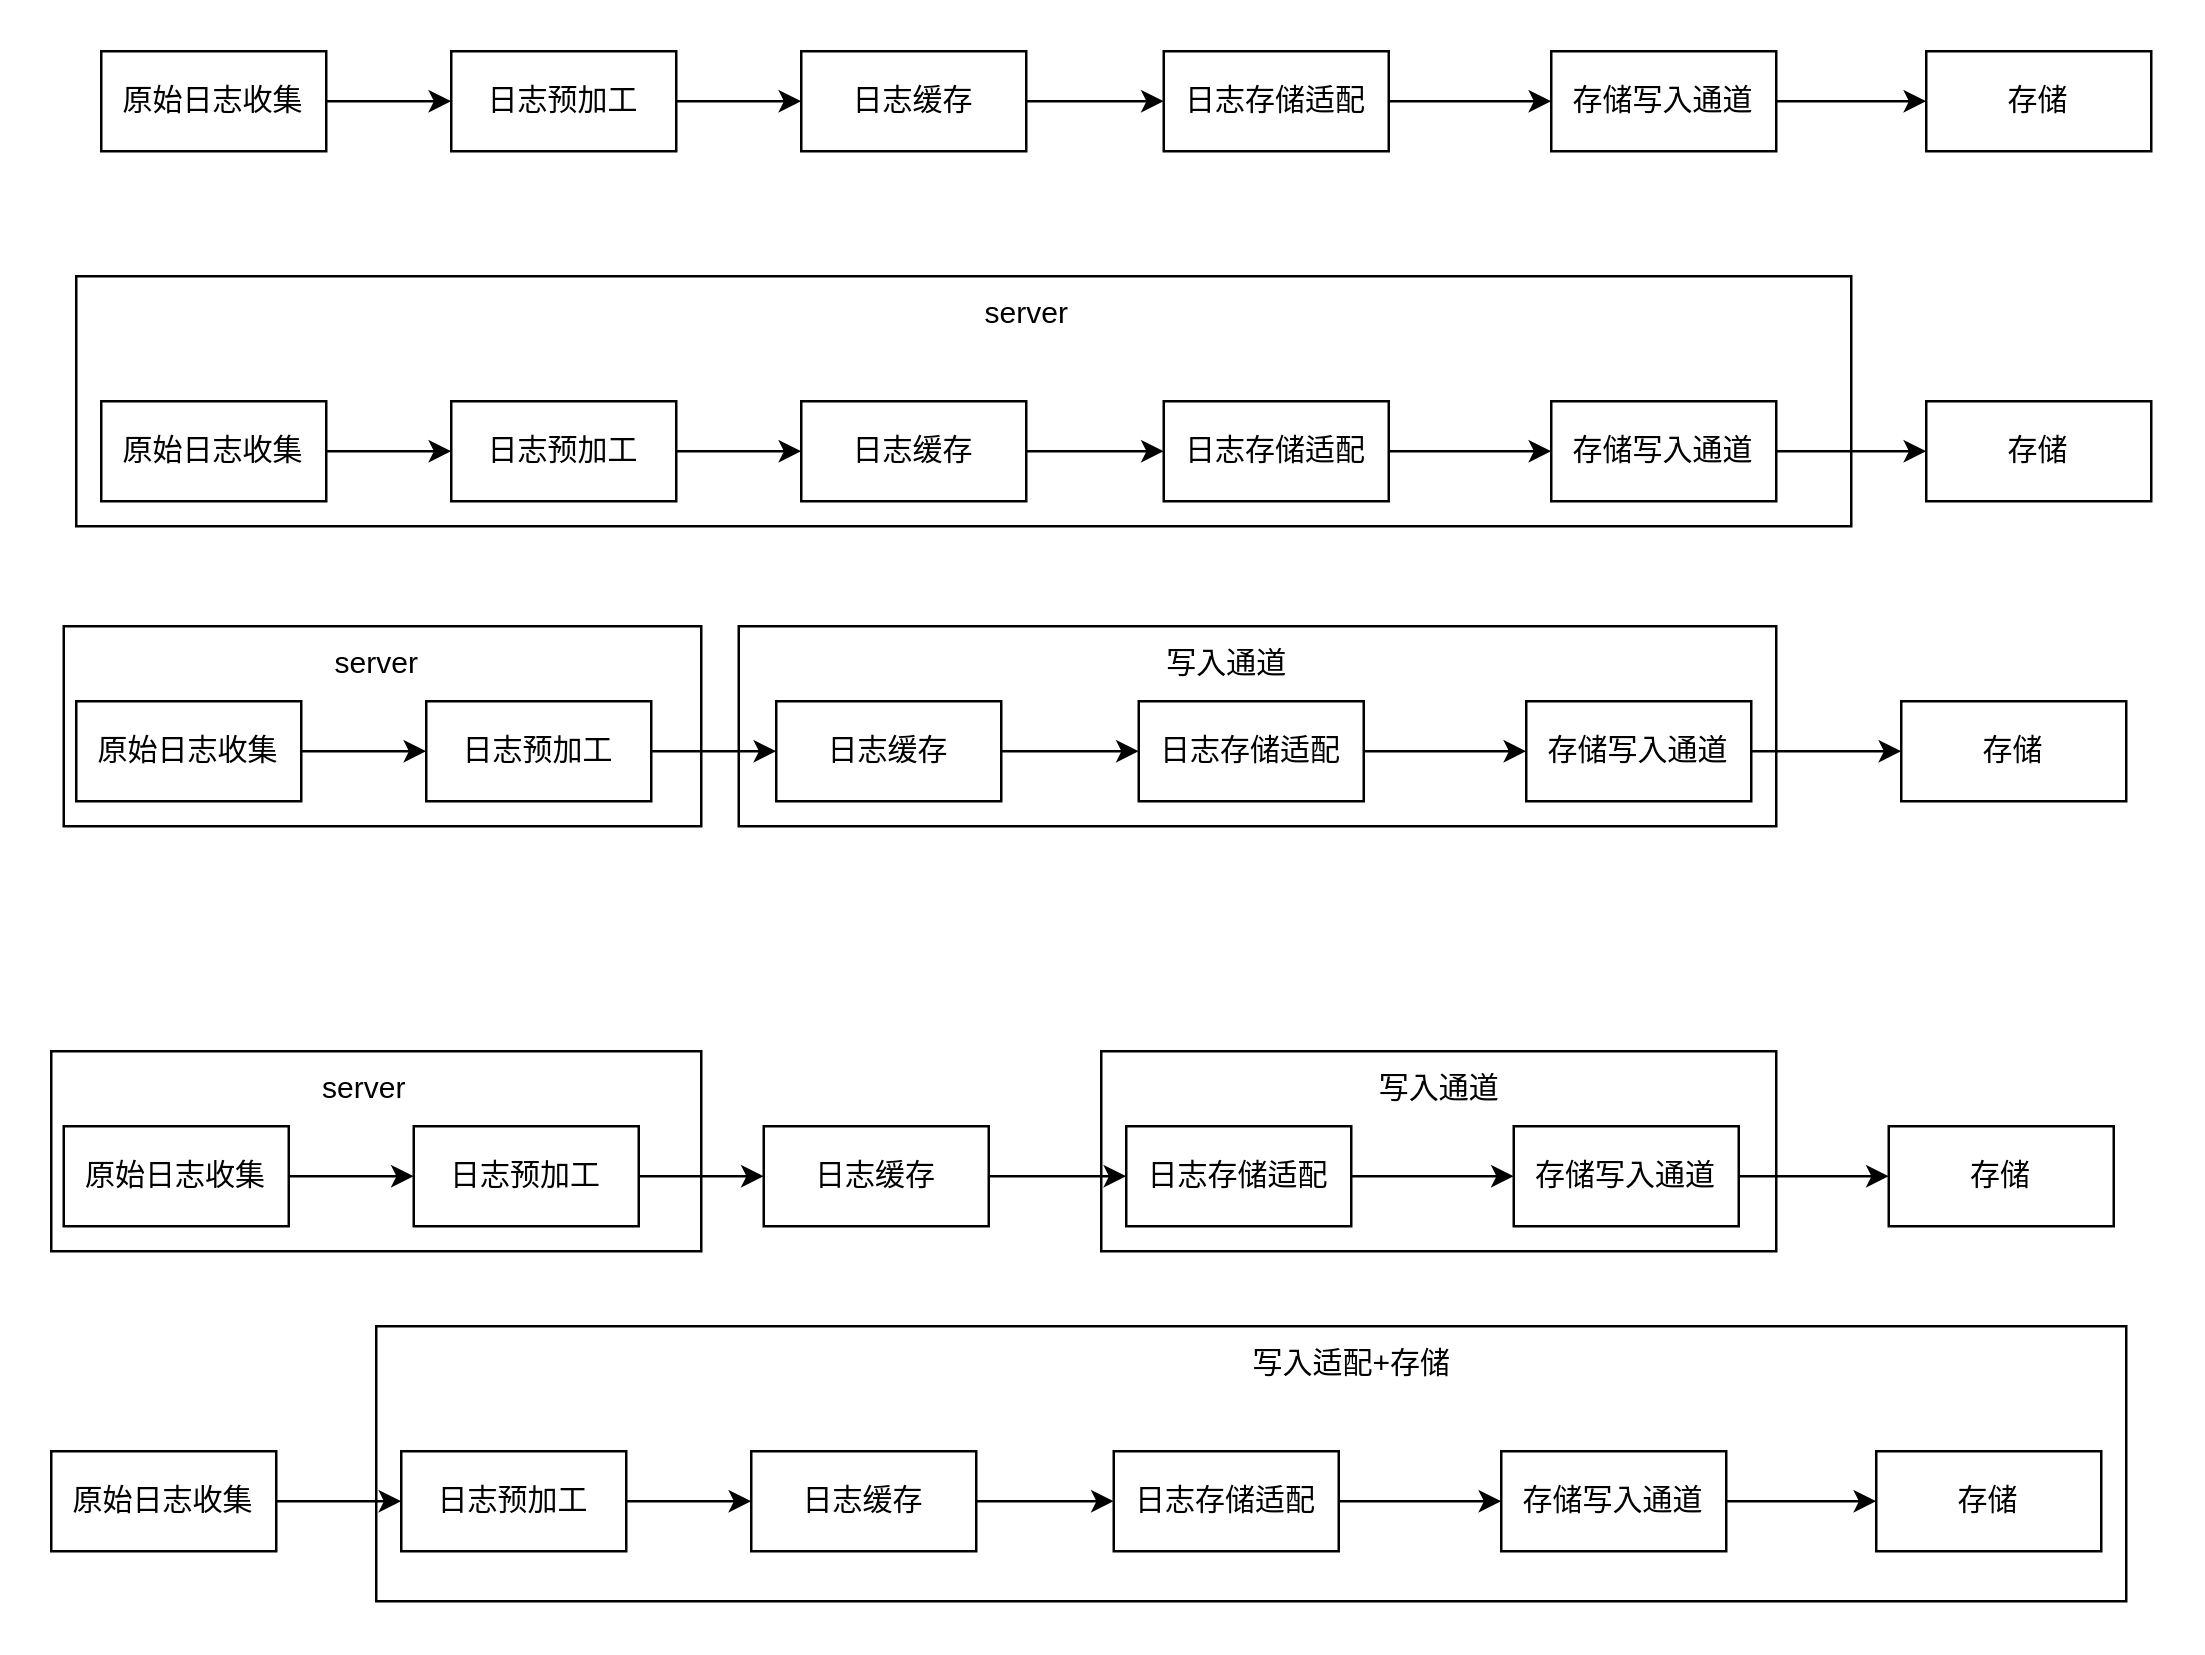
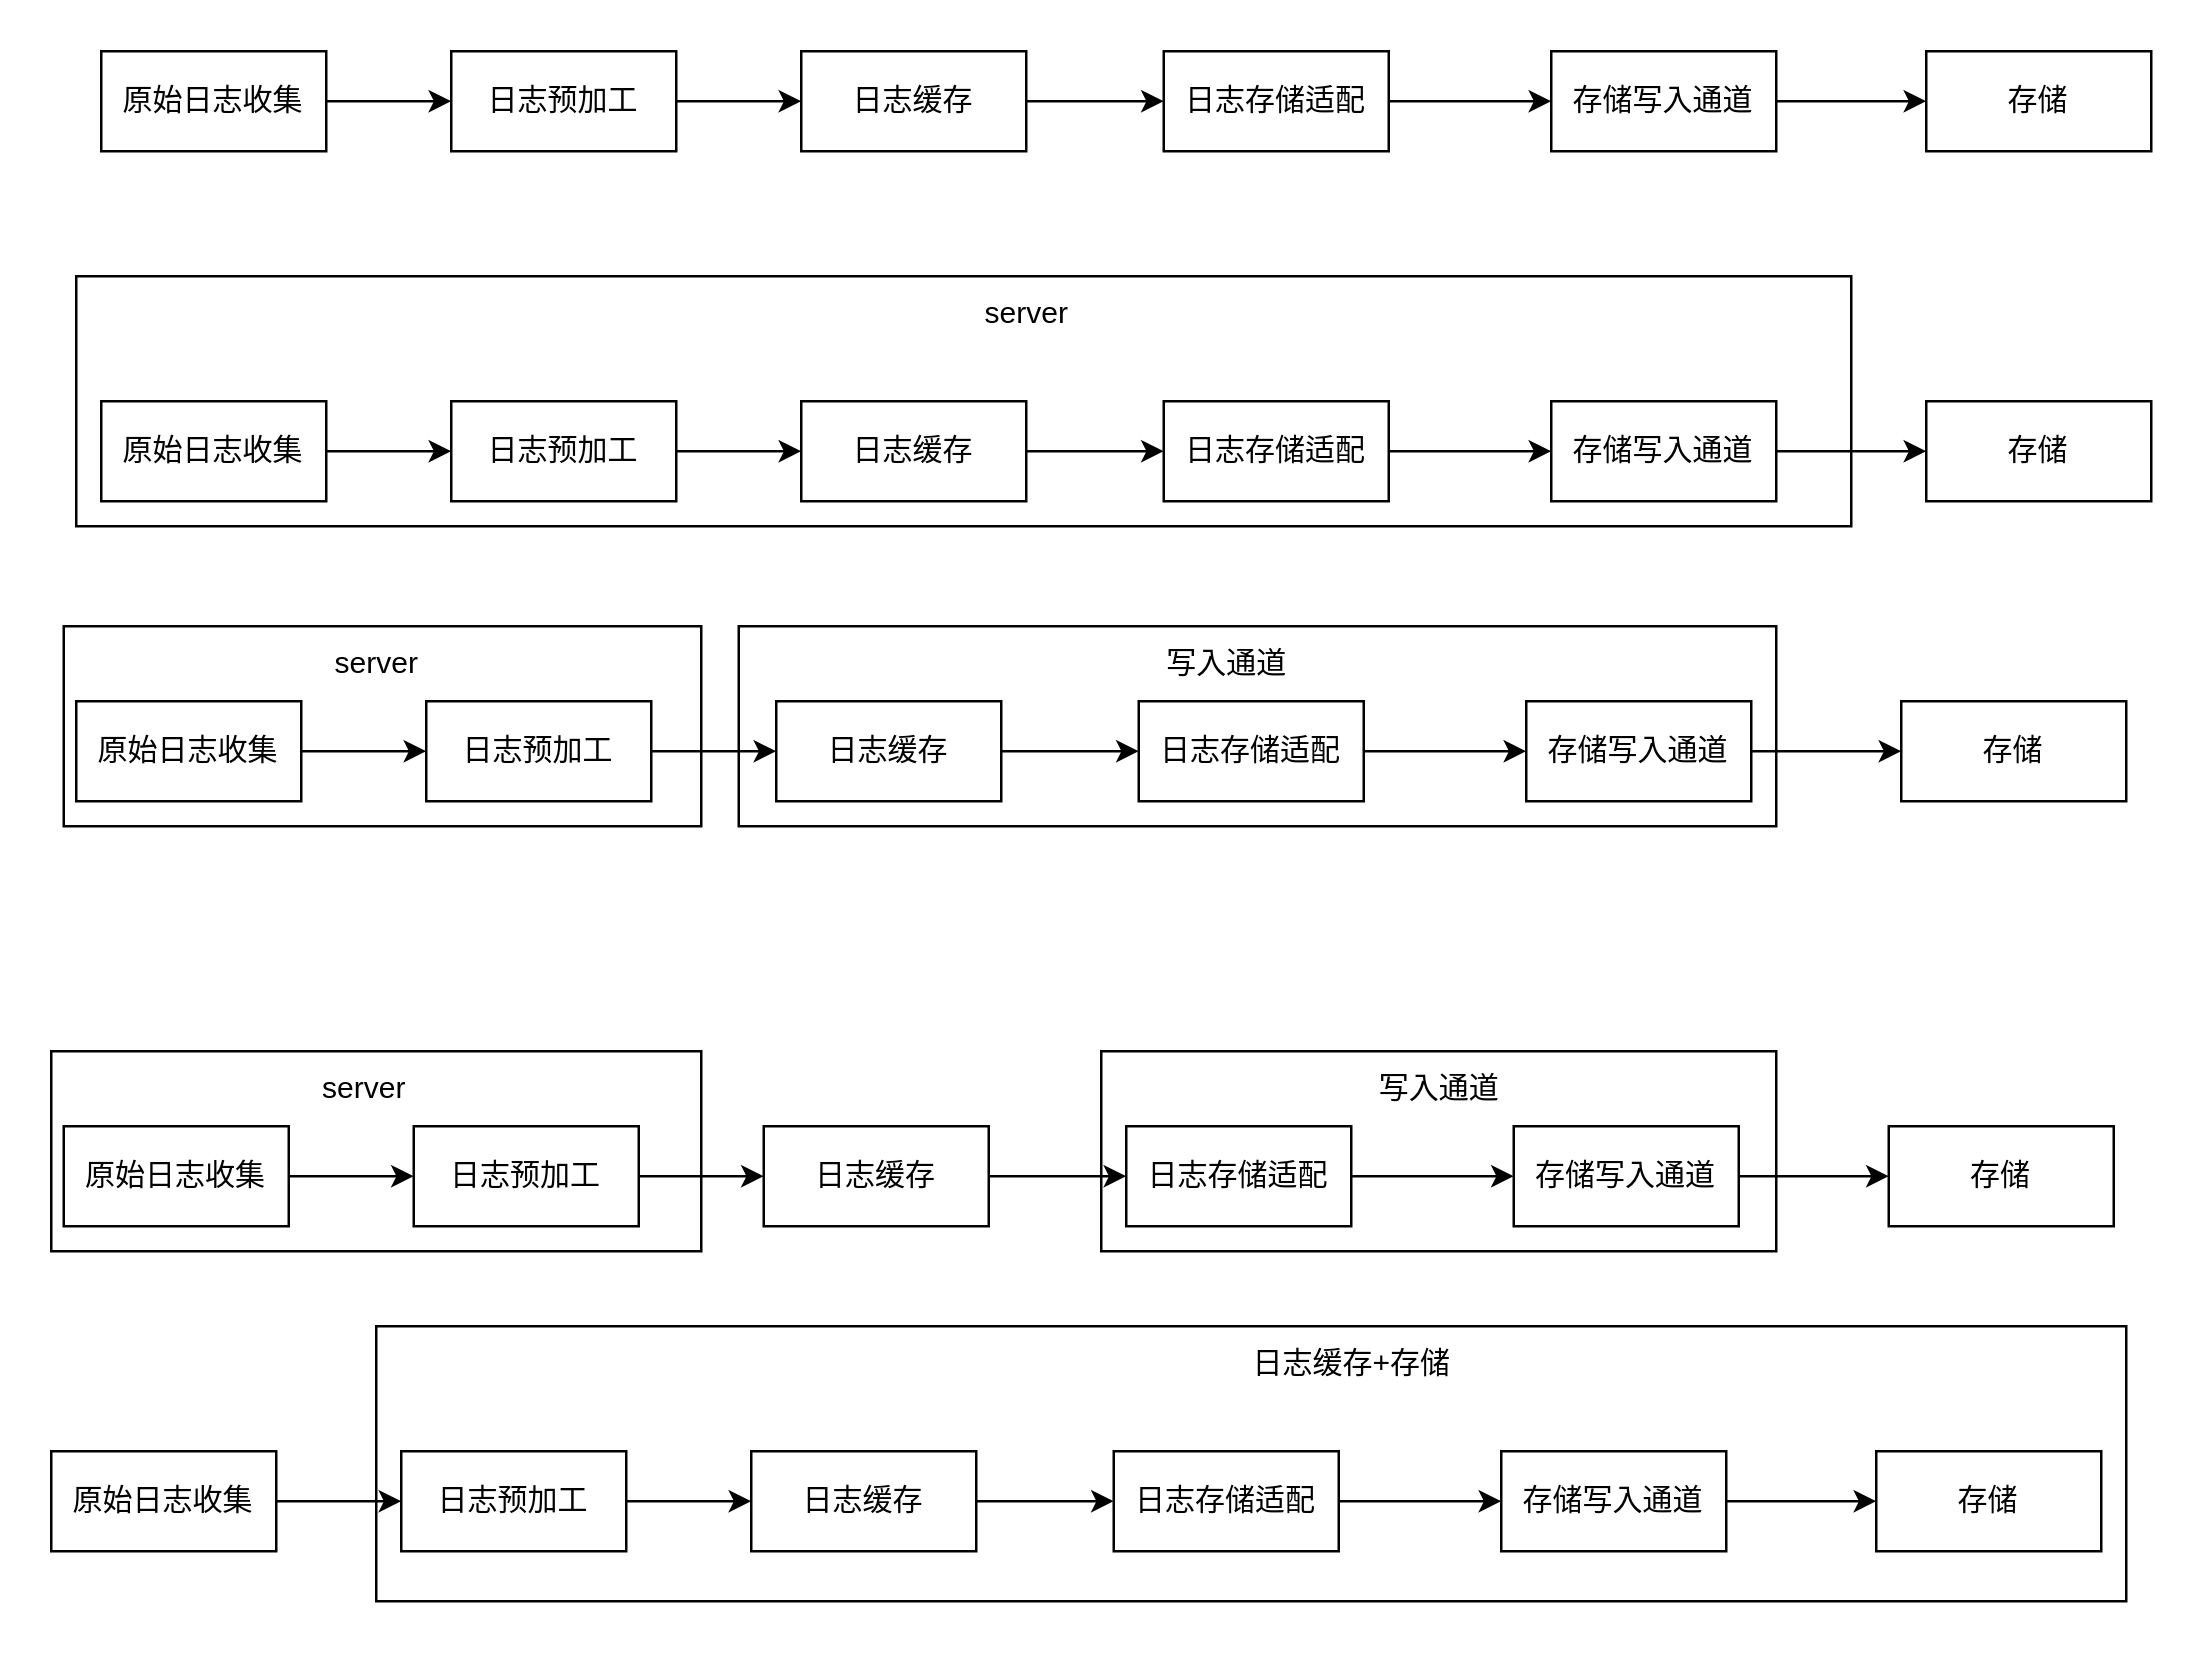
node "写入适配+存储": label "写入适配+存储" -> "日志缓存+存储"
